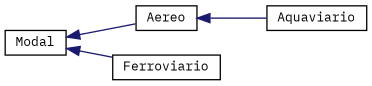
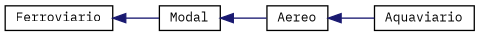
edge "Ferroviario" -> "Modal": reversed
